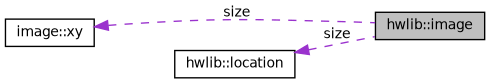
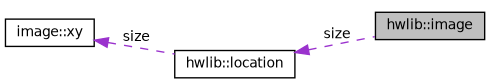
edge "hwlib::image" -> "image::xy": now "hwlib::location" -> "image::xy"
